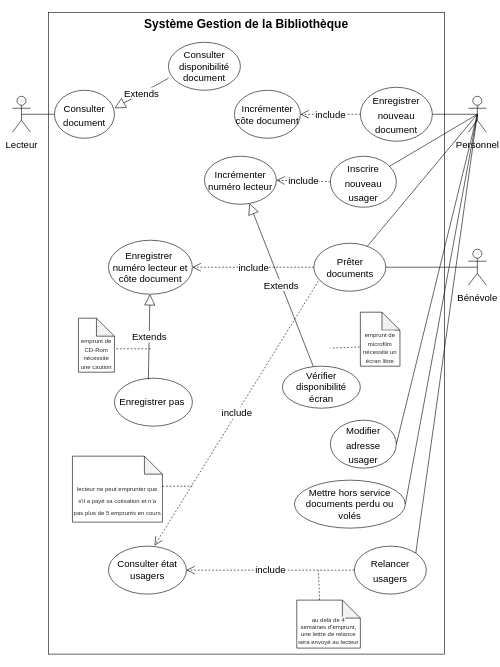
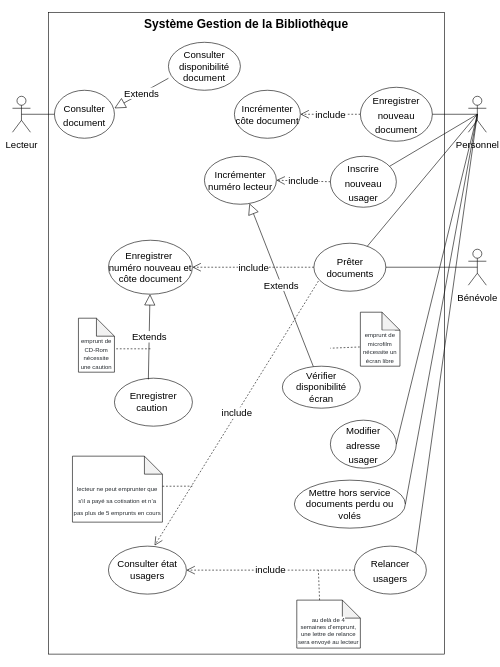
node "Enregistrer numéro lecteur et côte document": label "Enregistrer numéro lecteur et côte document" -> "Enregistrer numéro nouveau et côte document"
node "Enregistrer pas": label "Enregistrer pas" -> "Enregistrer caution"
